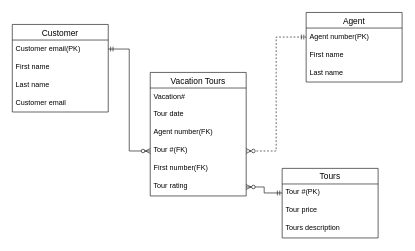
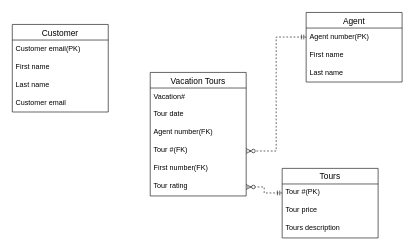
edge "Customer email(PK)" -- "Tour #(FK)": removed
edge "Tour rating" -- "Tour #(PK)": style solid -> dashed
